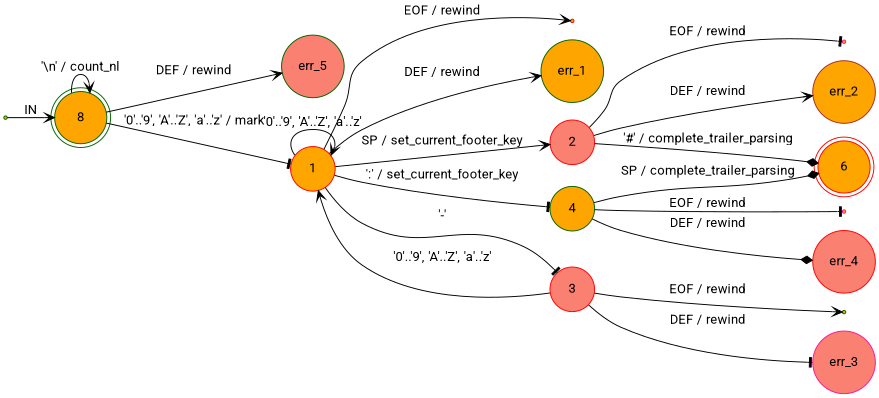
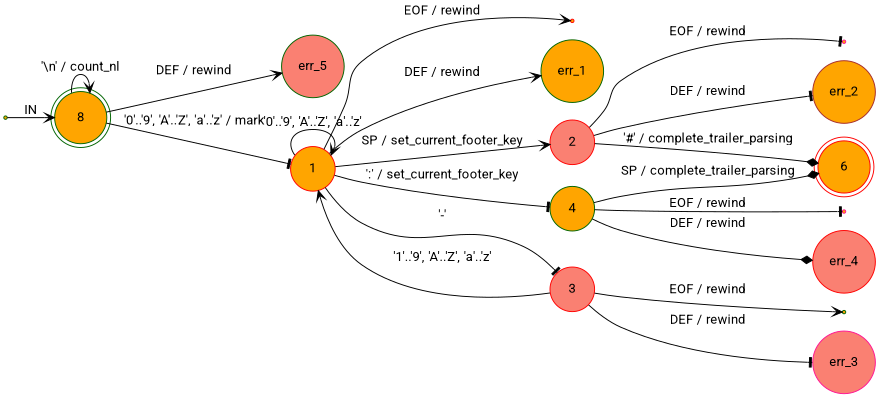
edge "2" -> "err_2": arrowhead vee -> tee
edge "3" -> "1": label "'0'..'9', 'A'..'Z', 'a'..'z'" -> "'1'..'9', 'A'..'Z', 'a'..'z'"
